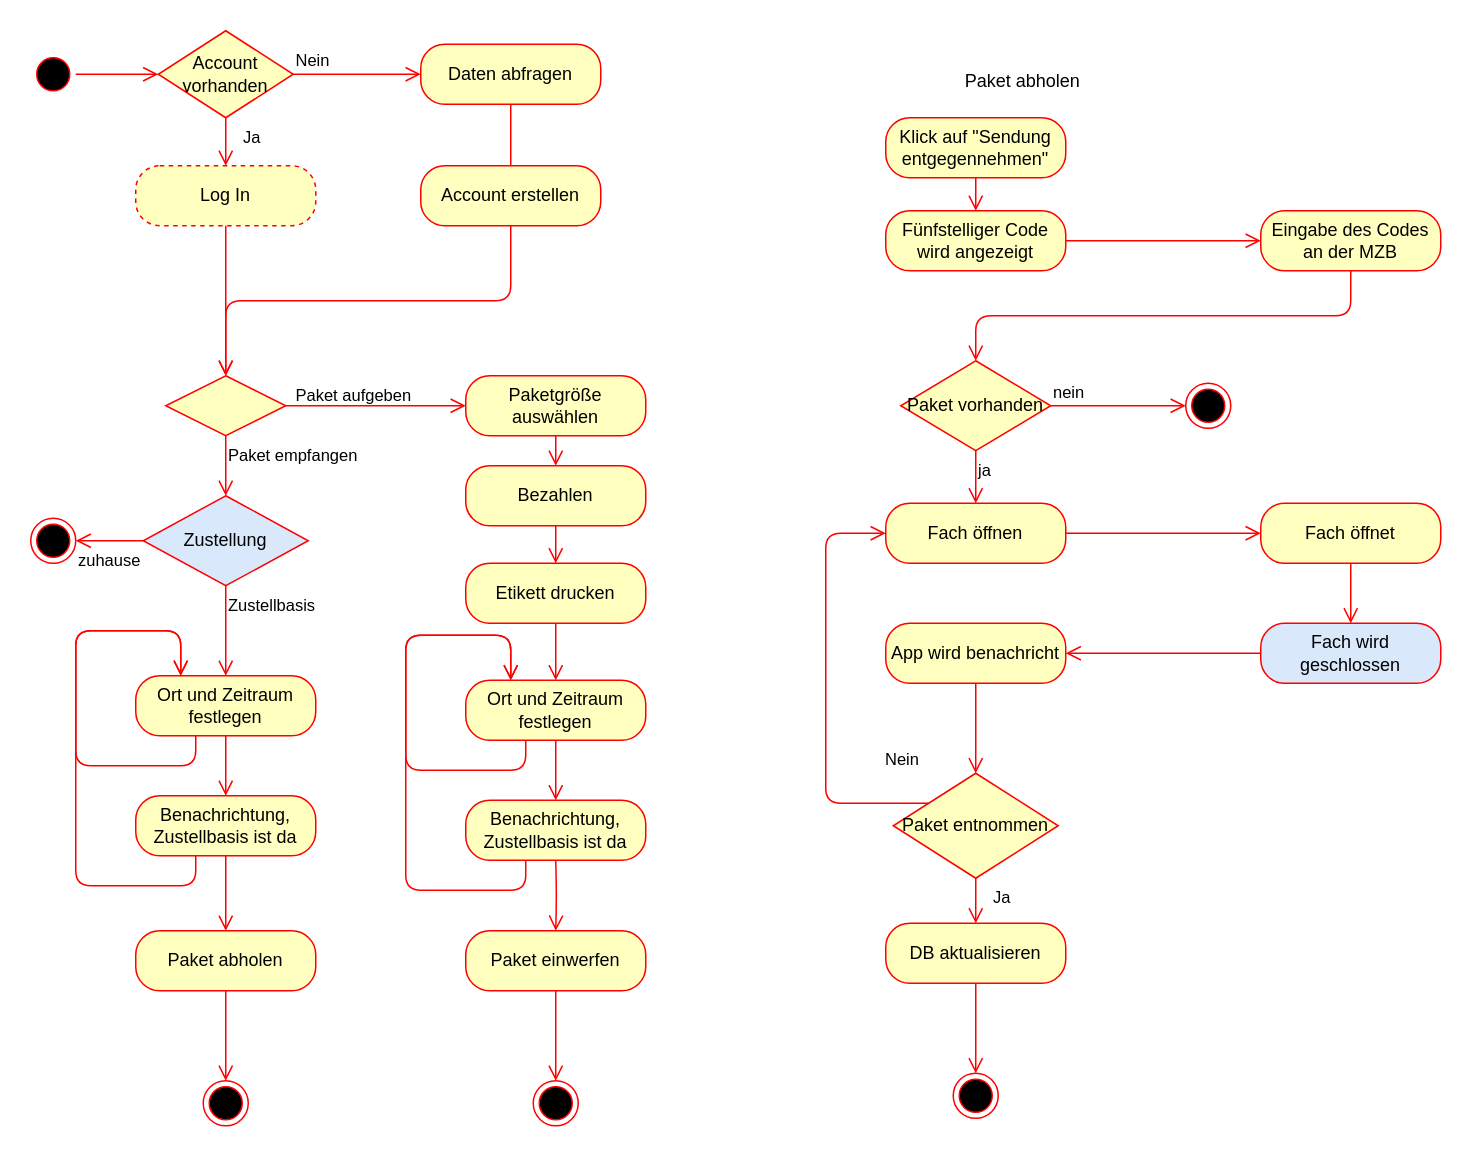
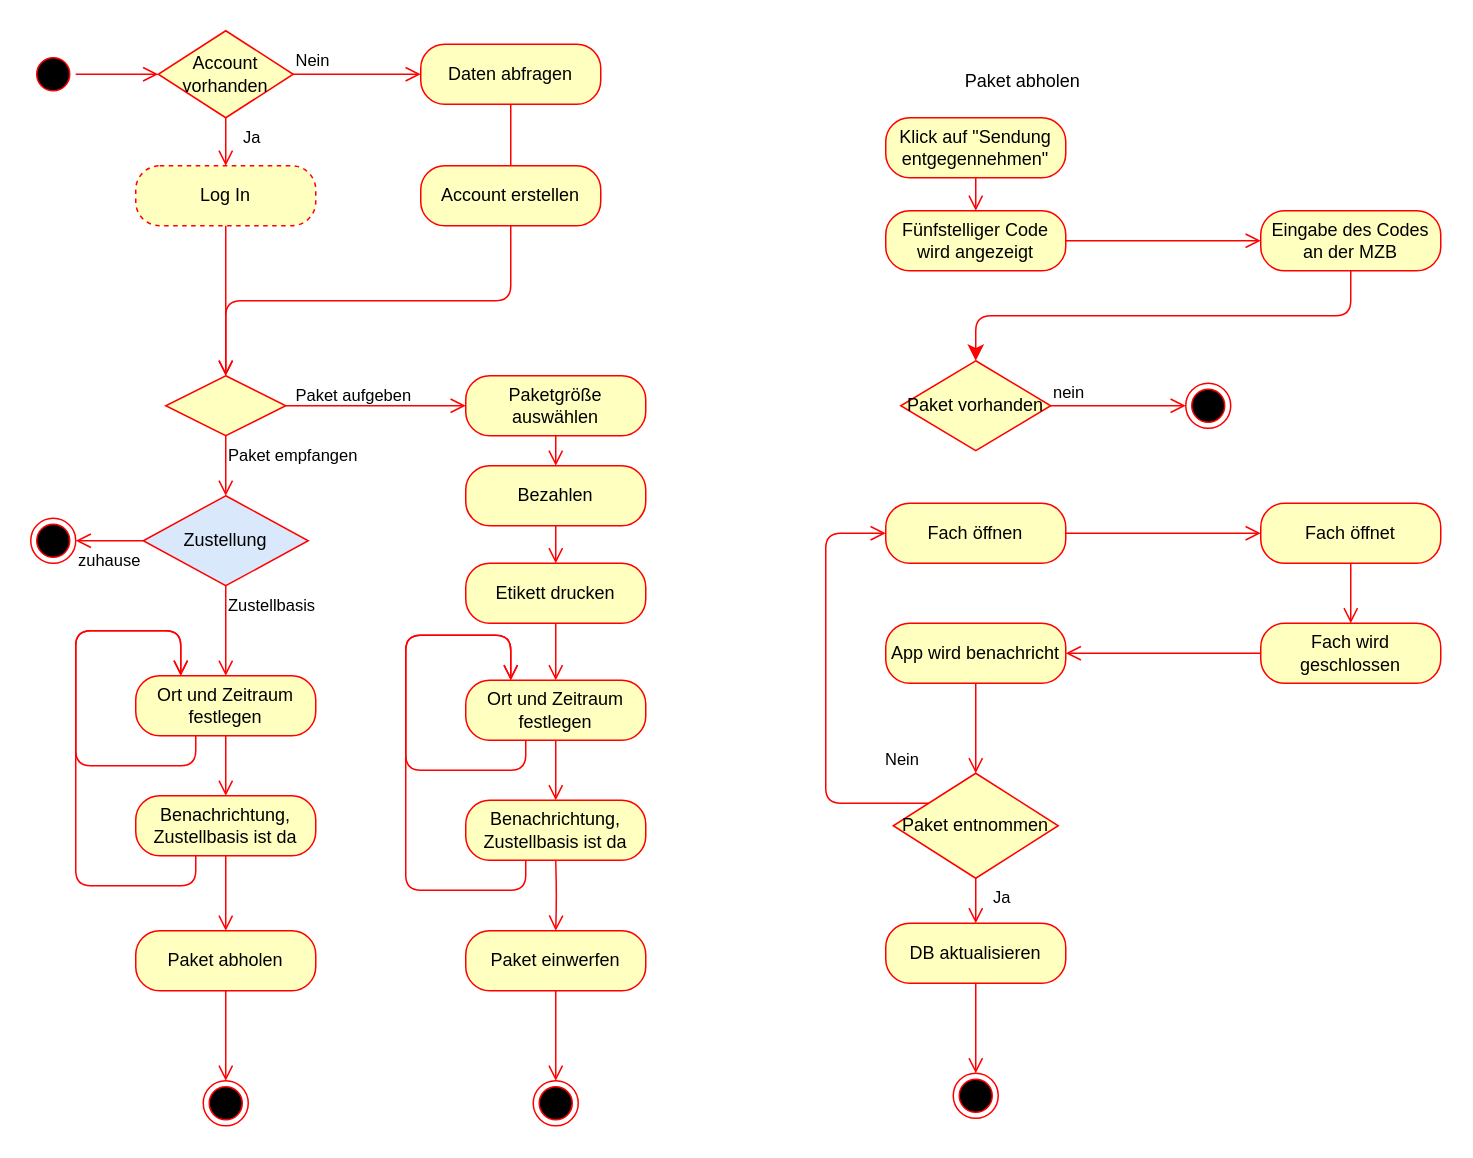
edge "Eingabe des Codes an der MZB" -> "Paket vorhanden": arrowhead open -> classic
edge "Paket vorhanden" -> "Fach öffnen": removed, label "ja"
node "Fach wird geschlossen": fillcolor #dae8fc -> #ffffc0
